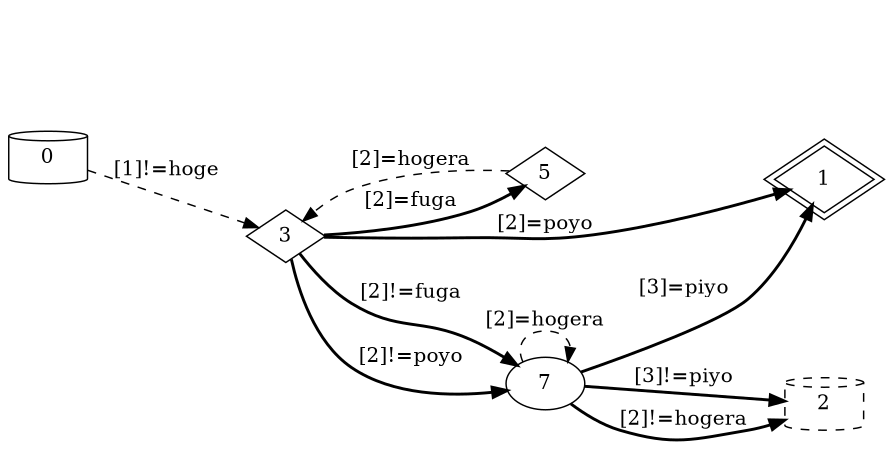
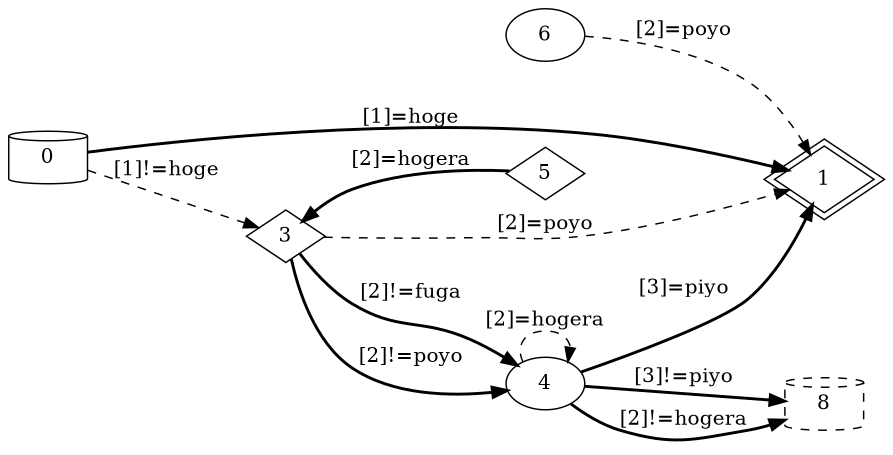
node "6": added
edge "0" -> "1": added, label "[1]=hoge"
edge "5" -> "3": style dashed -> bold
edge "3" -> "5": removed, label "[2]=fuga"
edge "3" -> "1": style bold -> dashed
node "7": label "7" -> "4"
node "2": label "2" -> "8"
